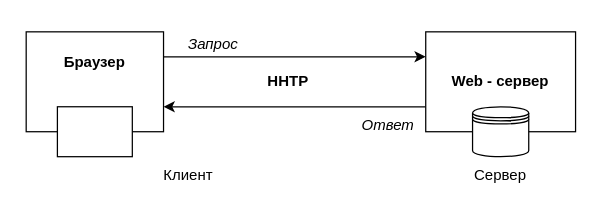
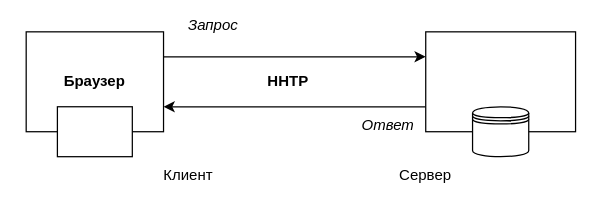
node "Запрос": moved (213, 44) -> (213, 26)
node "Браузер": moved (94, 63) -> (94, 82)
node "Web - cервер": removed
node "Сервер": moved (501, 176) -> (426, 176)
